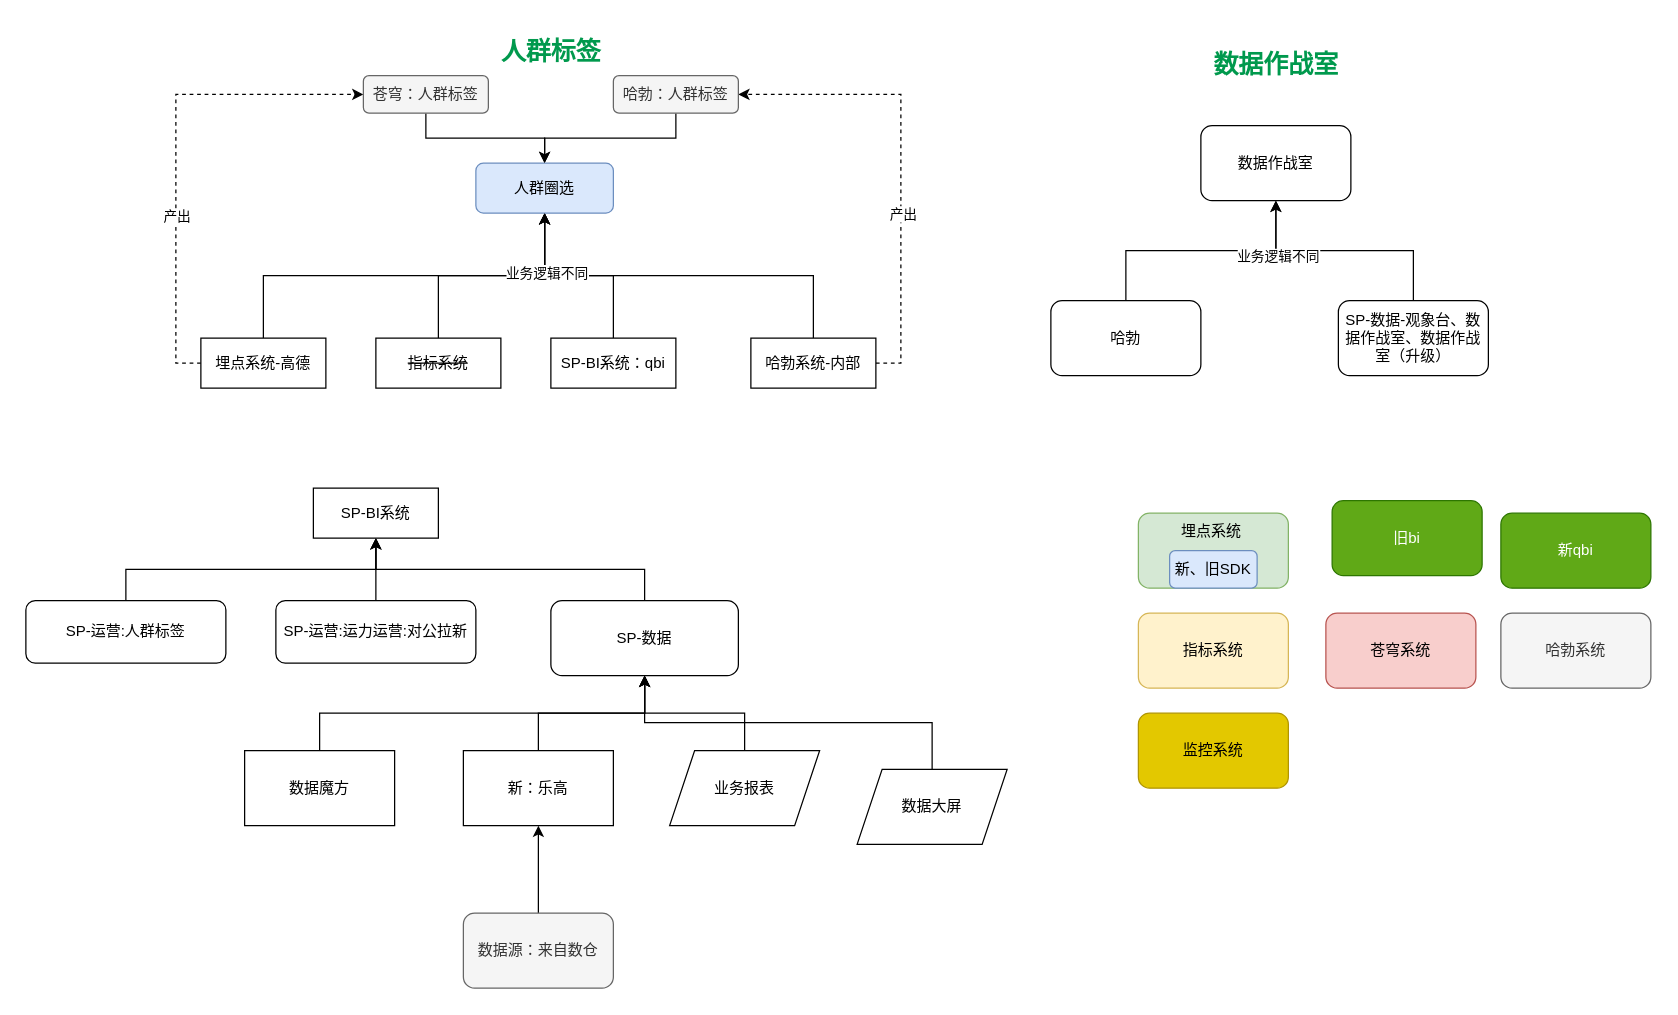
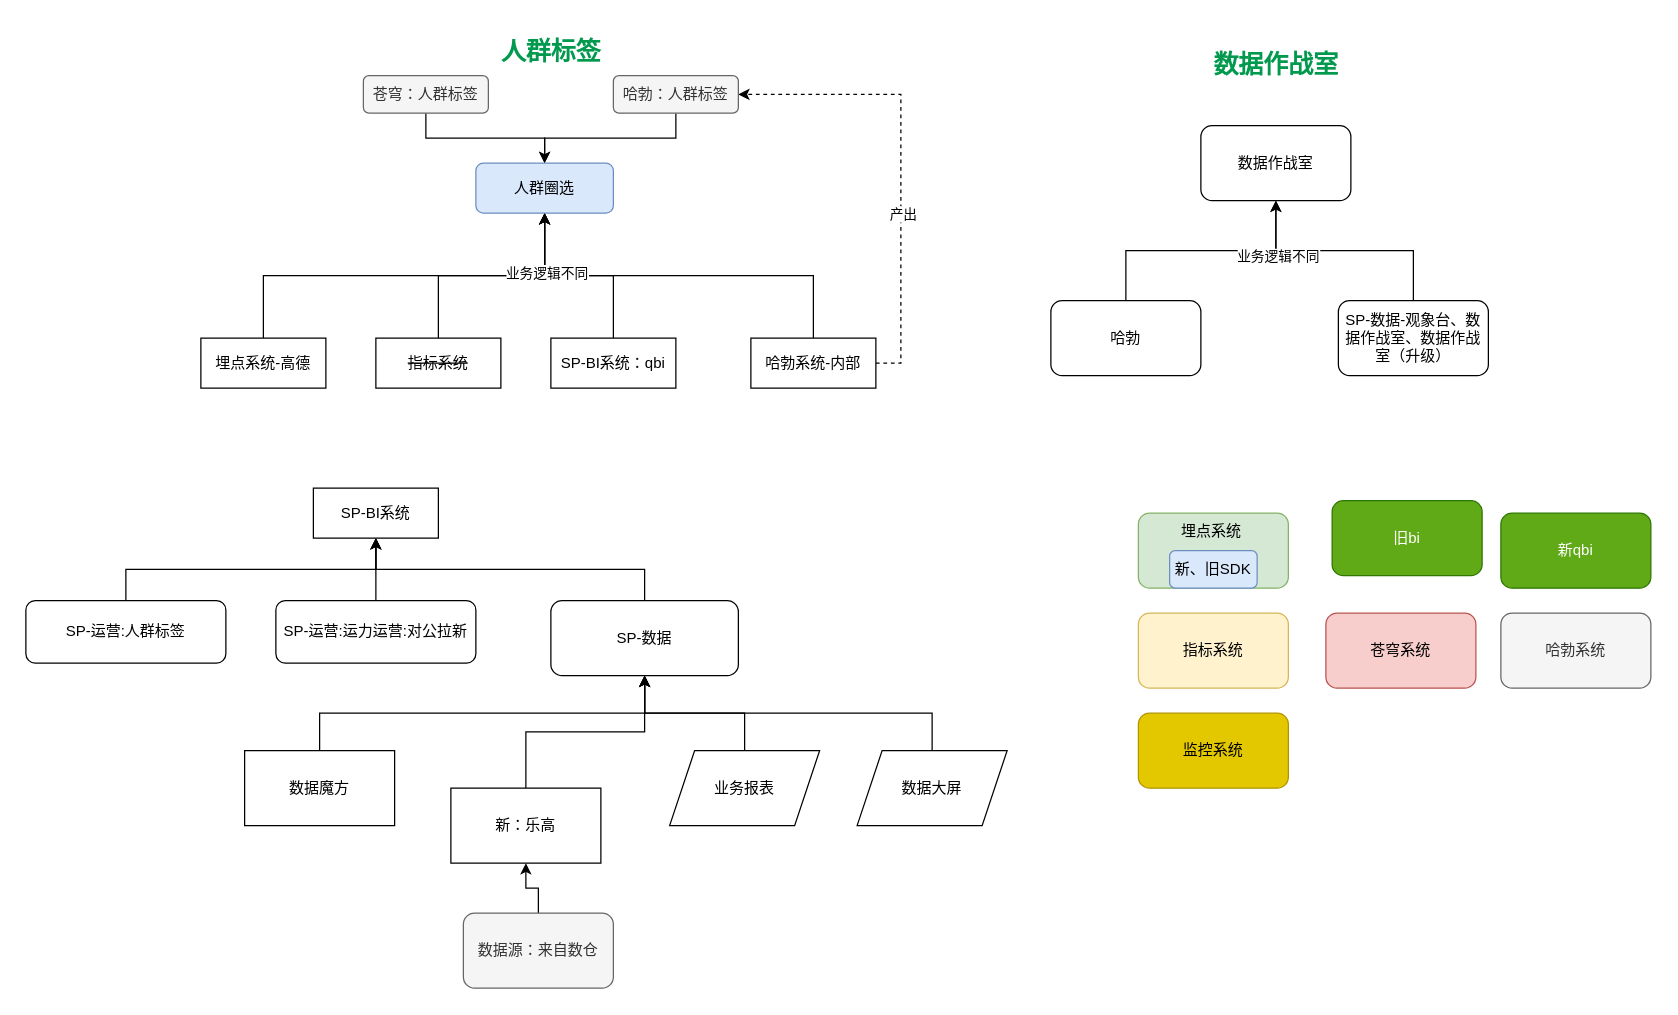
edge "埋点系统-高德" -> "苍穹：人群标签": removed, label "产出"
node "新：乐高": moved (538, 788) -> (526, 826)
node "数据大屏": moved (932, 807) -> (932, 788)
